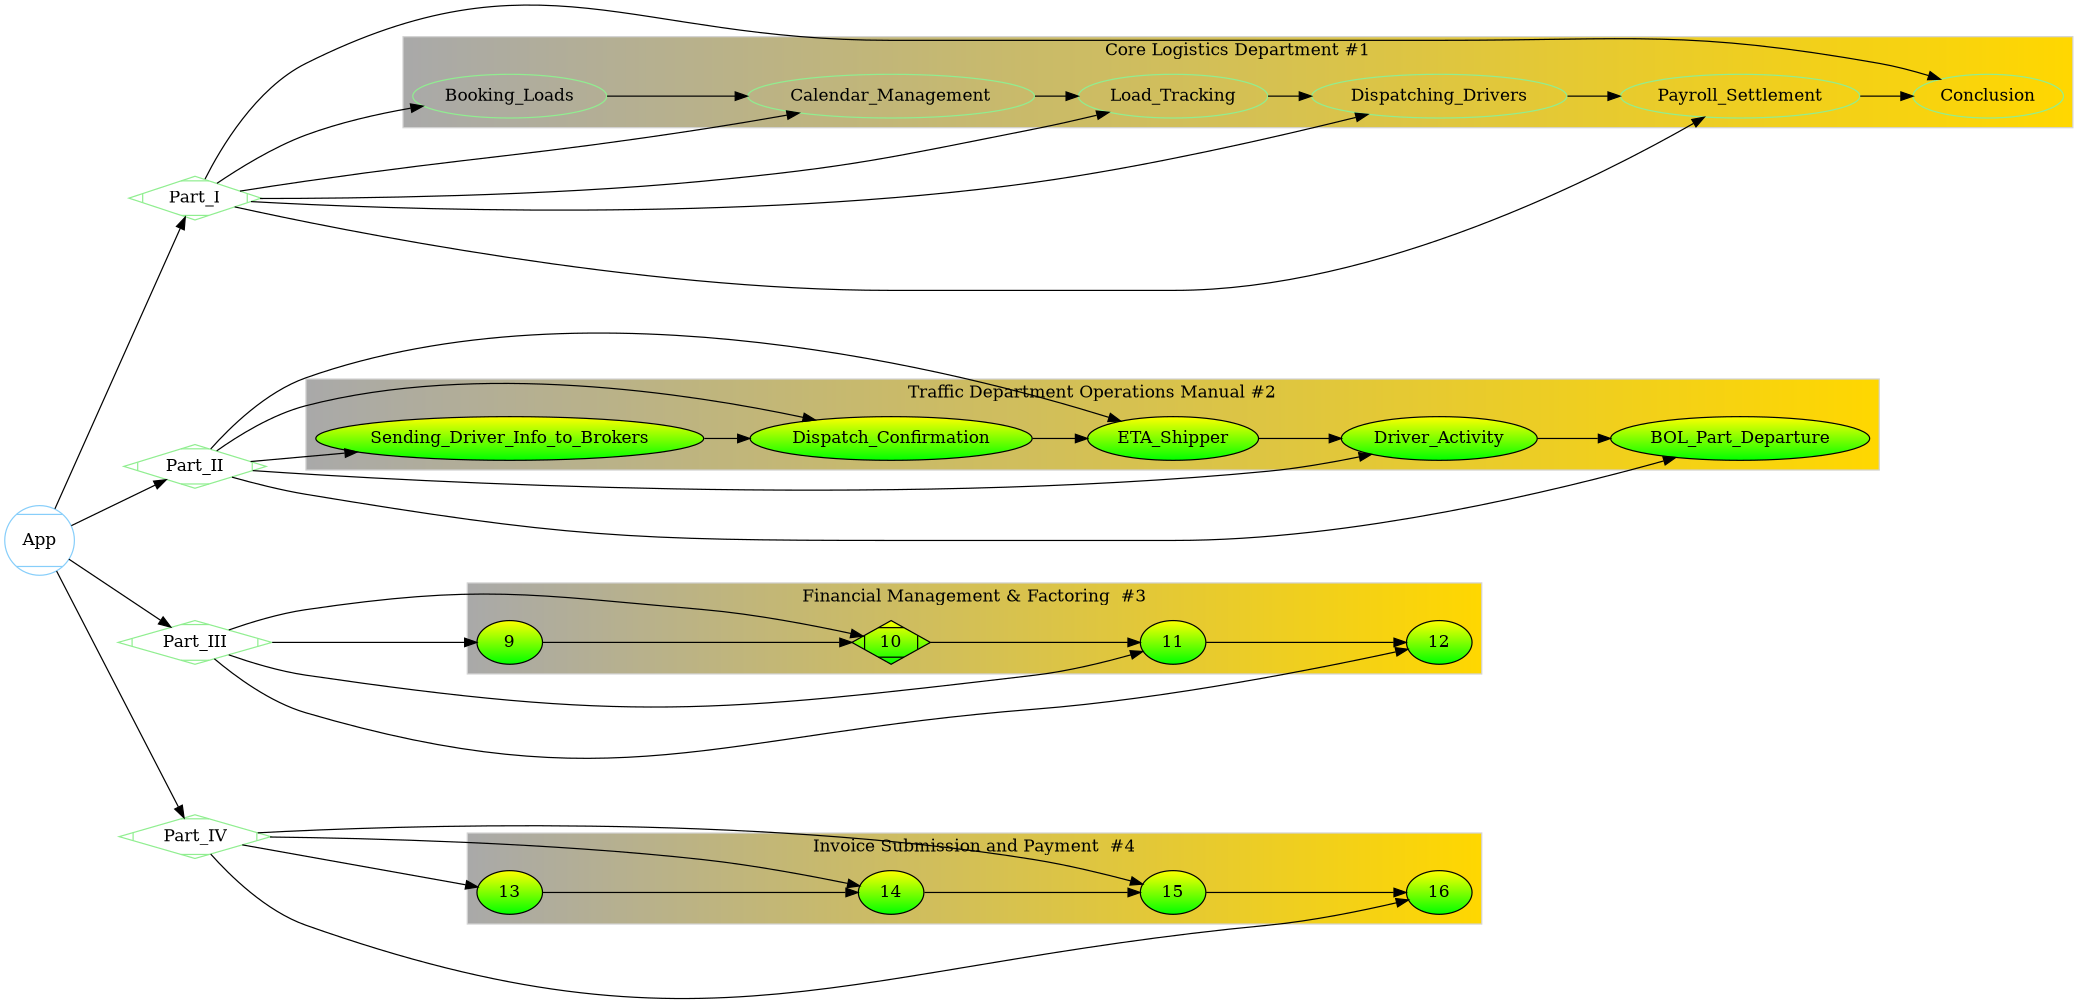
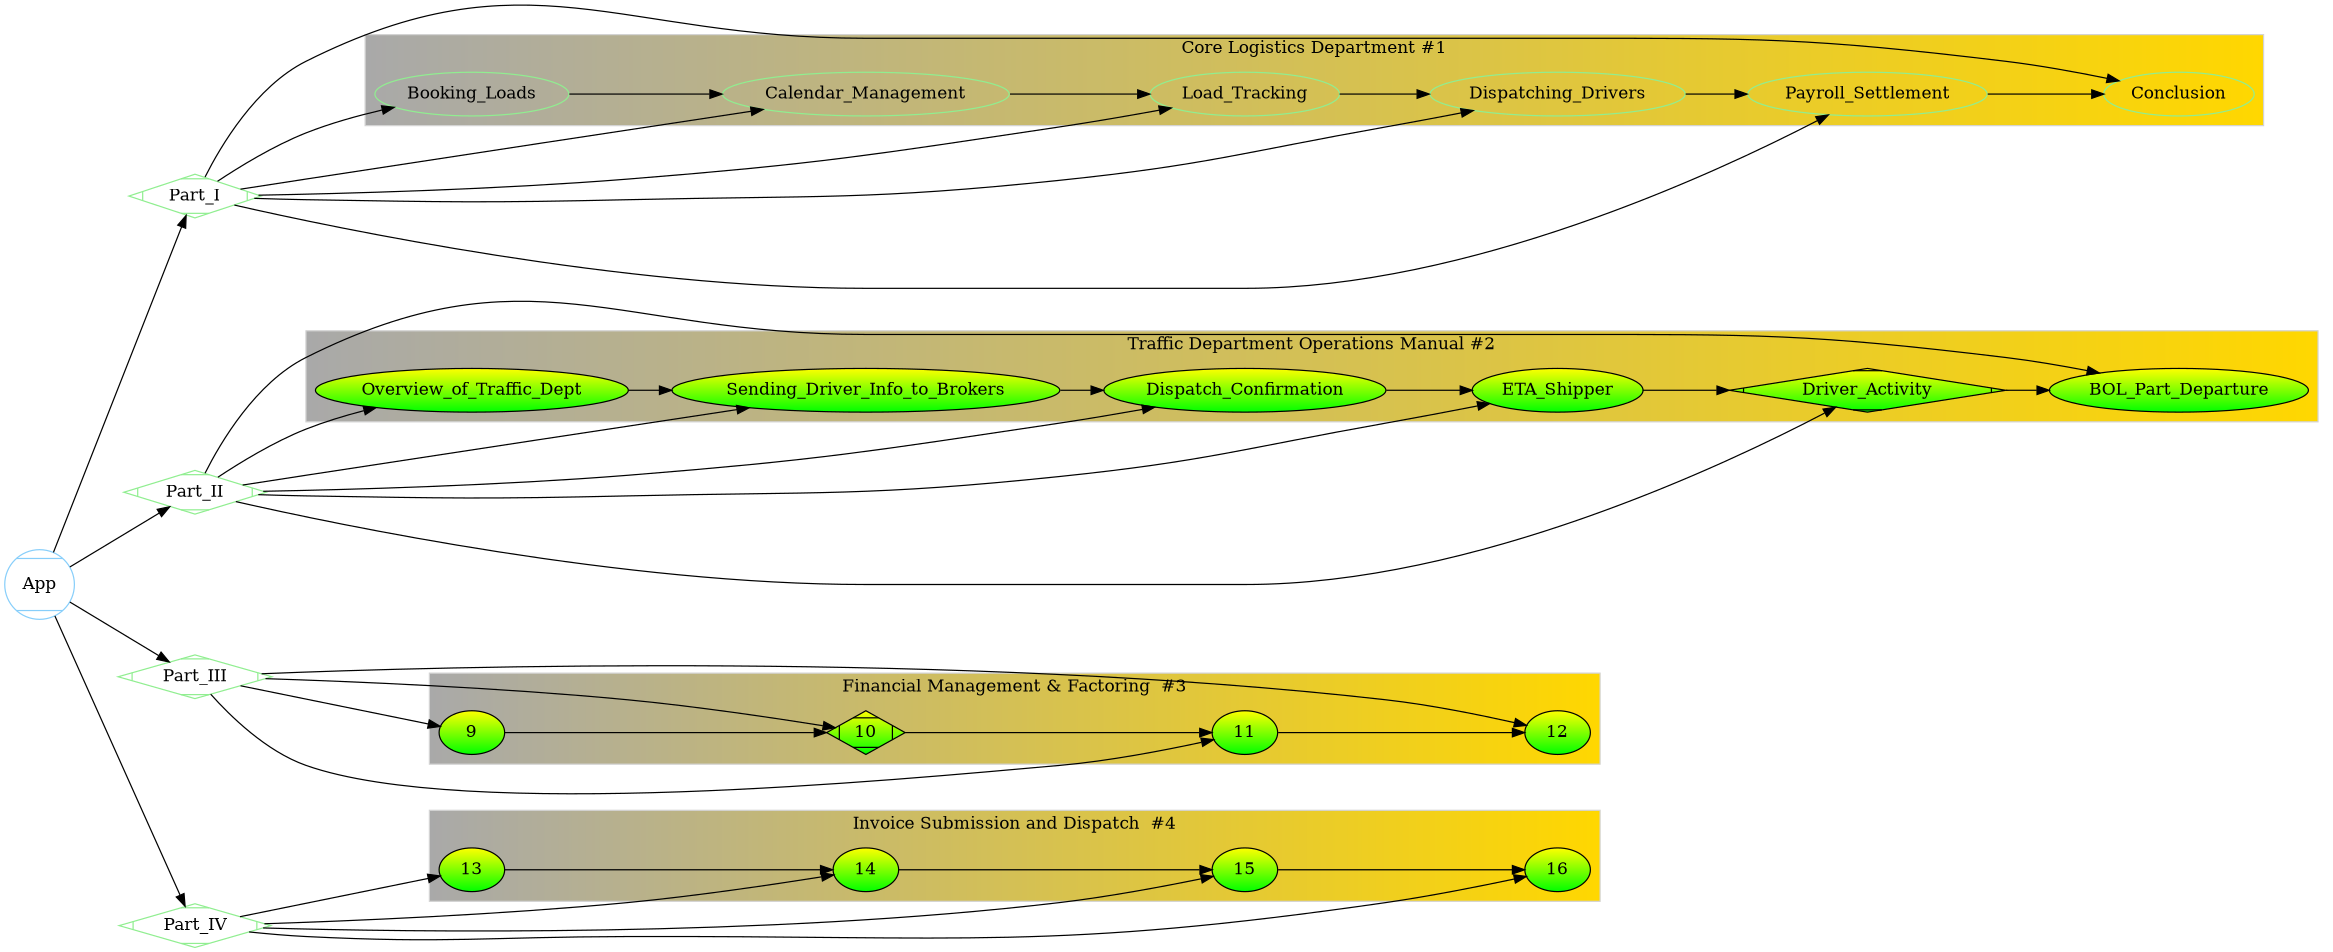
node "Overview_of_Traffic_Dept": added
node "Driver_Activity": shape ellipse -> Mdiamond
cluster "Invoice Submission and Payment  #4": label "Invoice Submission and Payment  #4" -> "Invoice Submission and Dispatch  #4"
